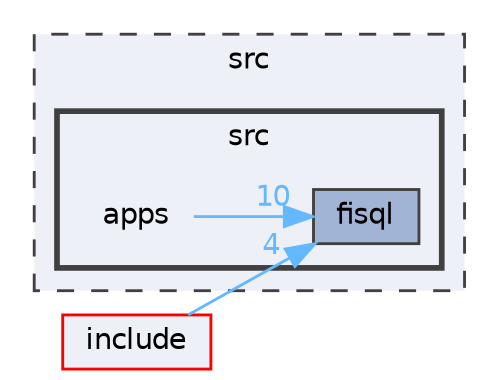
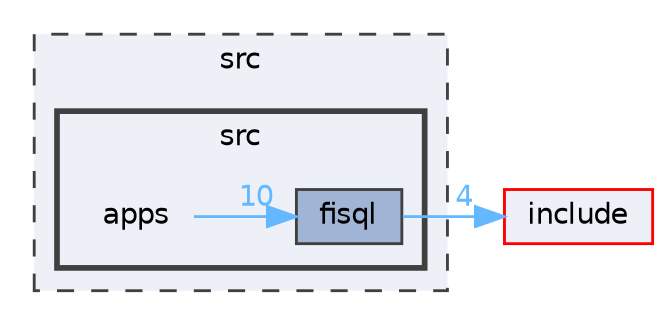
edge "include" -> "fisql": reversed
